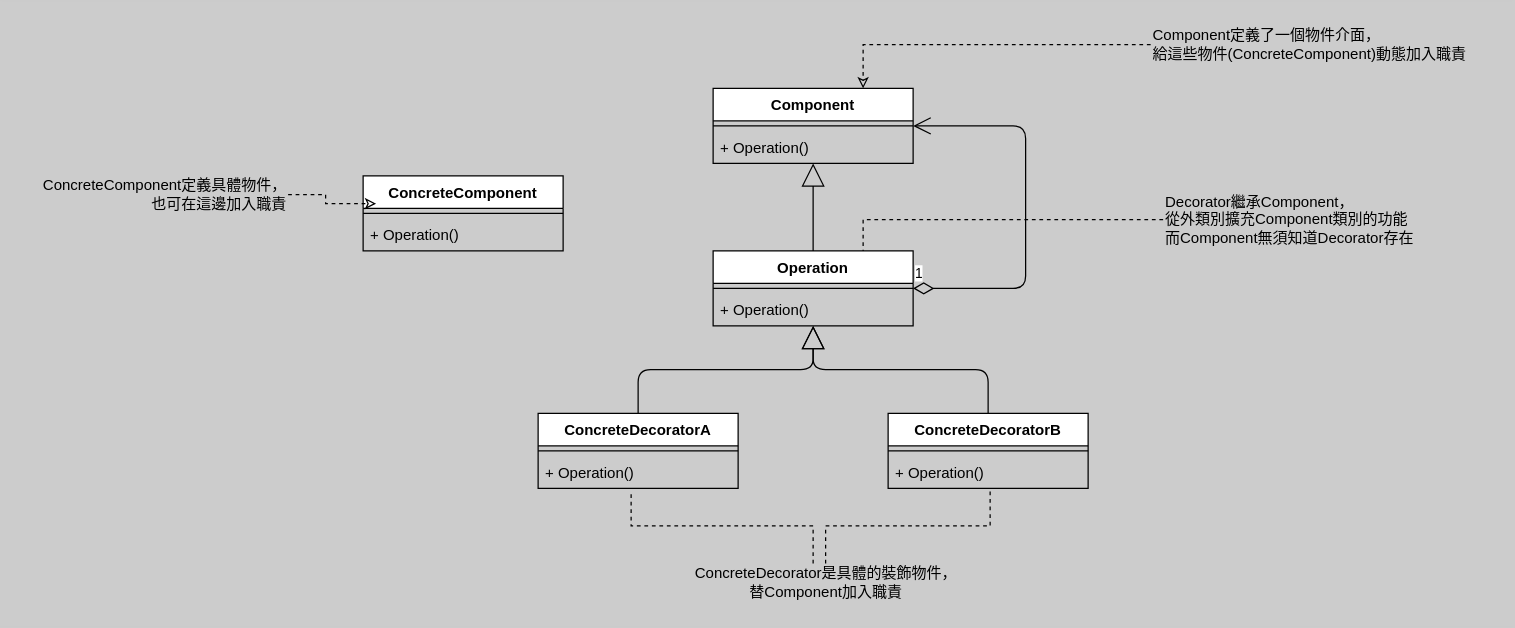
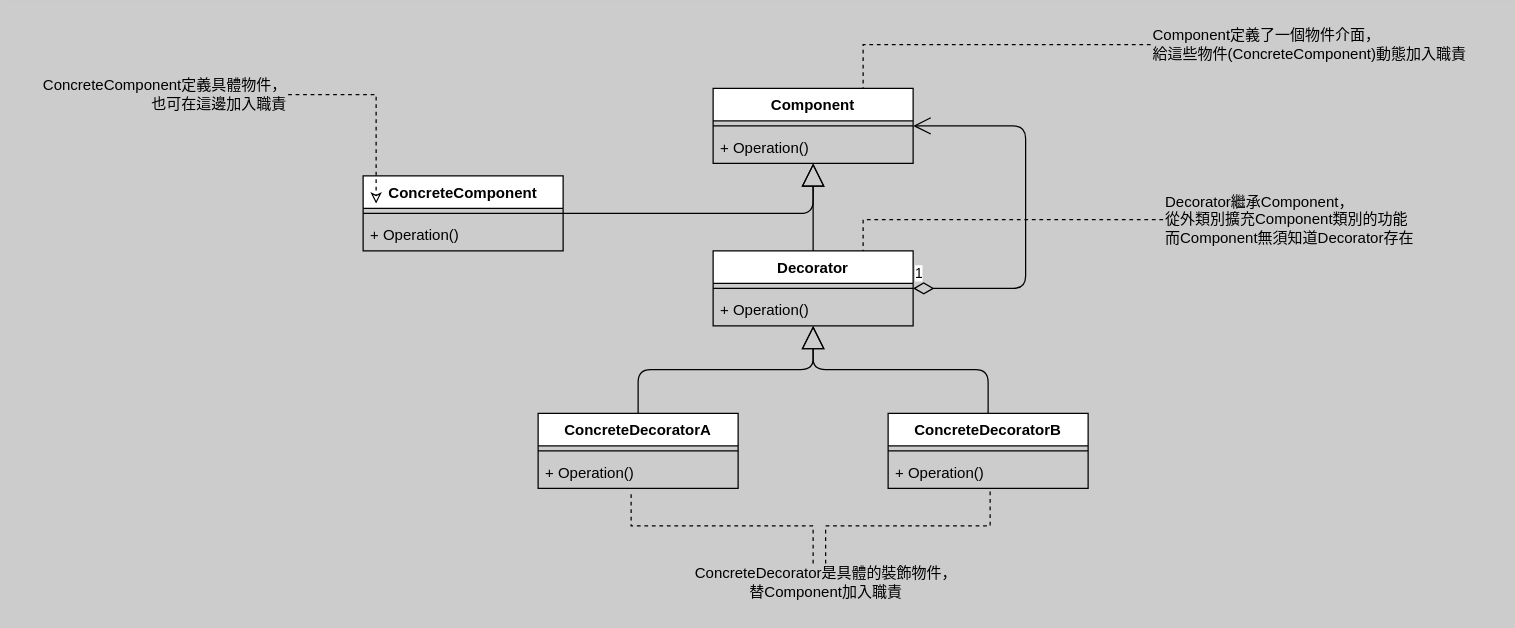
edge "Component定義了一個物件介面， 給這些物件(ConcreteComponent)動態加入職責" -> "Component": arrowhead classic -> none
node "ConcreteComponent定義具體物件， 也可在這邊加入職責": moved (157, 194) -> (157, 94)
edge "ConcreteComponent" -> "Component": added
node "Operation": label "Operation" -> "Decorator"
